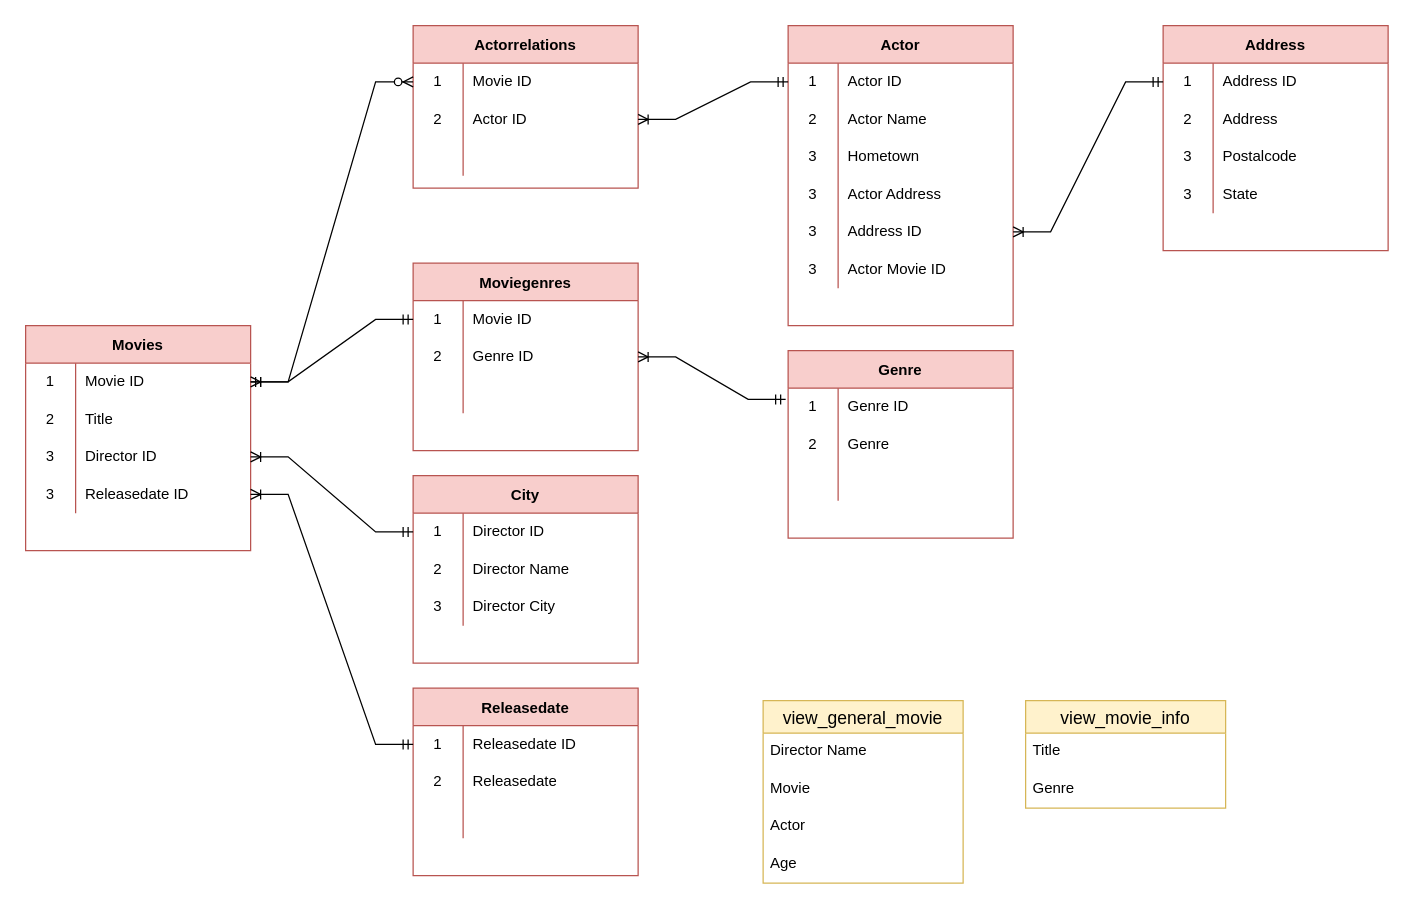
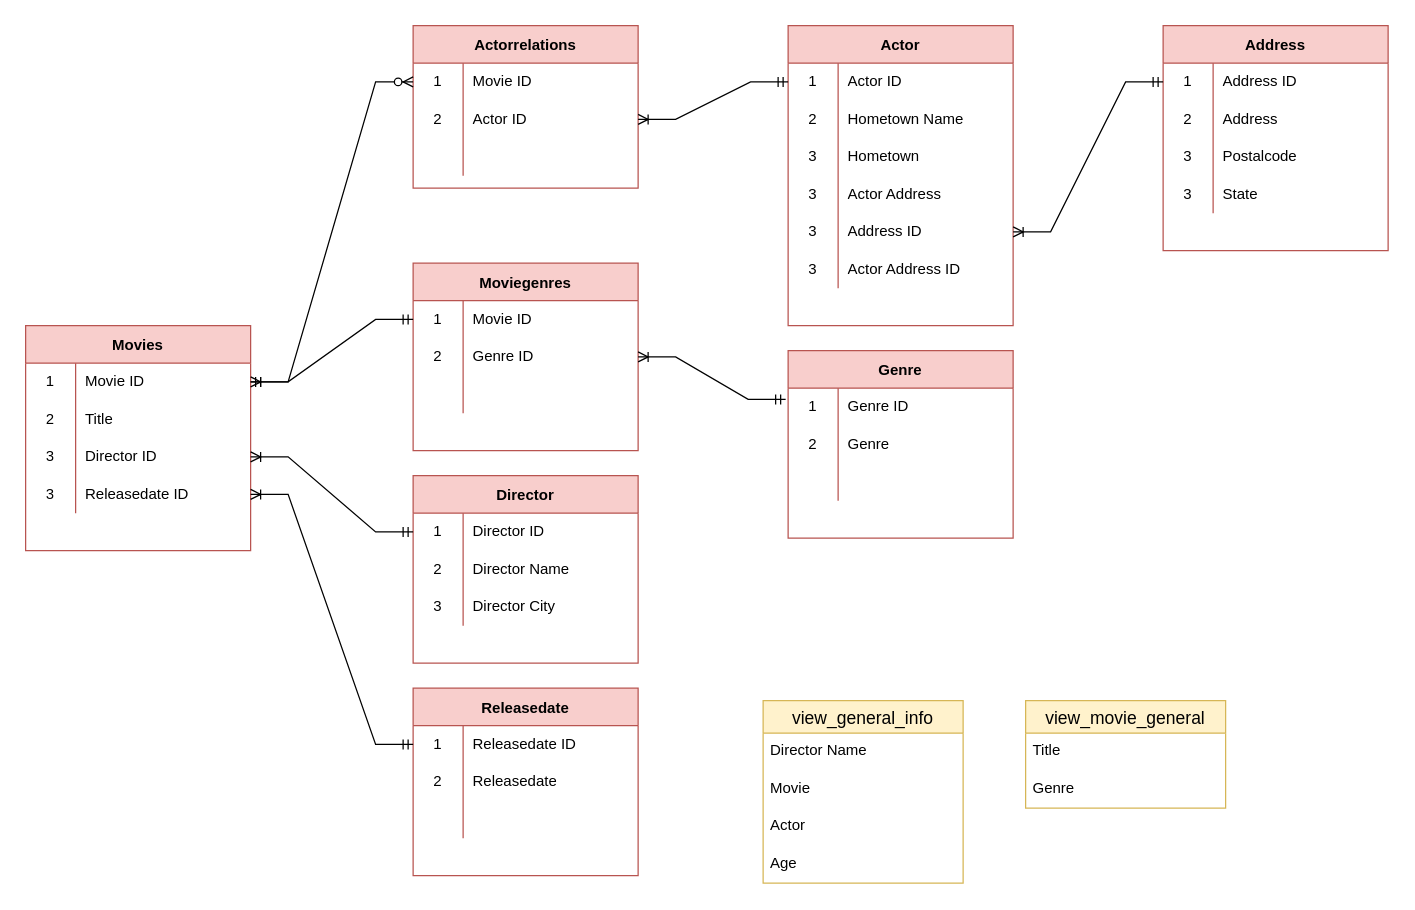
node "Actor Name": label "Actor Name" -> "Hometown Name"
node "Actor Movie ID": label "Actor Movie ID" -> "Actor Address ID"
node "City": label "City" -> "Director"
node "view_general_movie": label "view_general_movie" -> "view_general_info"
node "view_movie_info": label "view_movie_info" -> "view_movie_general"
